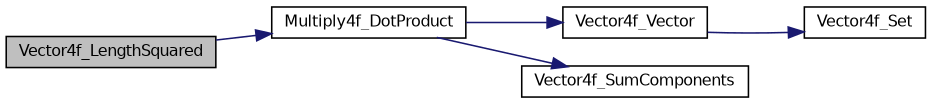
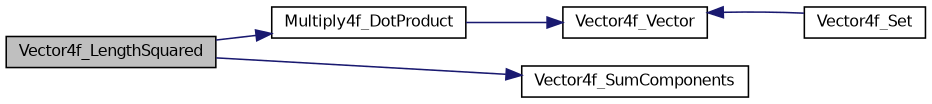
edge "Vector4f_Vector" -> "Vector4f_Set": reversed
edge "Multiply4f_DotProduct" -> "Vector4f_SumComponents": now "Vector4f_LengthSquared" -> "Vector4f_SumComponents"
